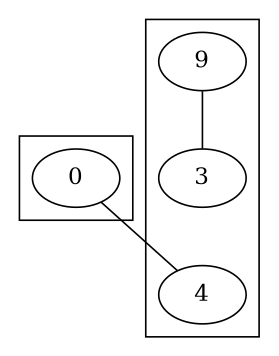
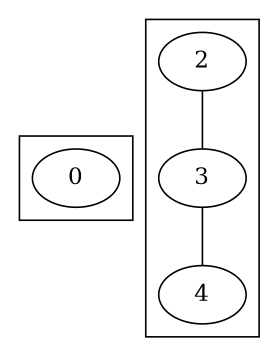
node "9": label "9" -> "2"
edge "0" -- "4": now "3" -- "4"
